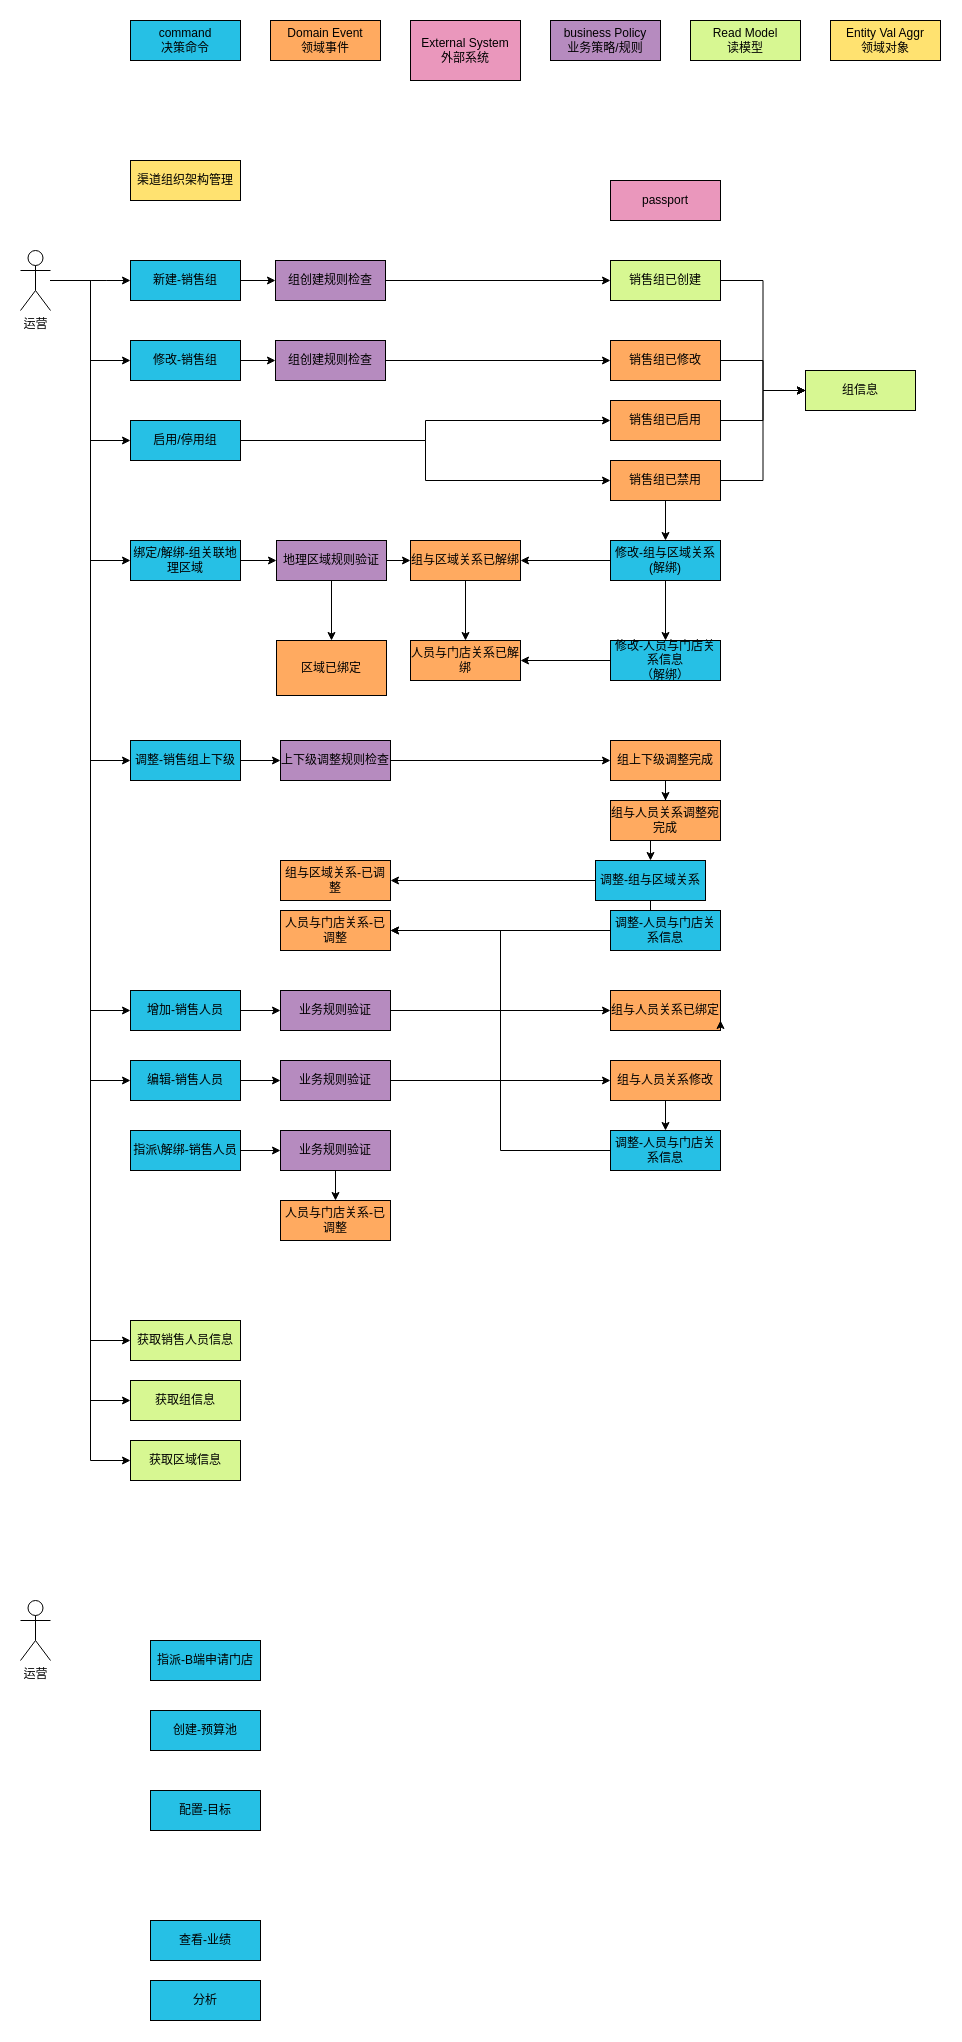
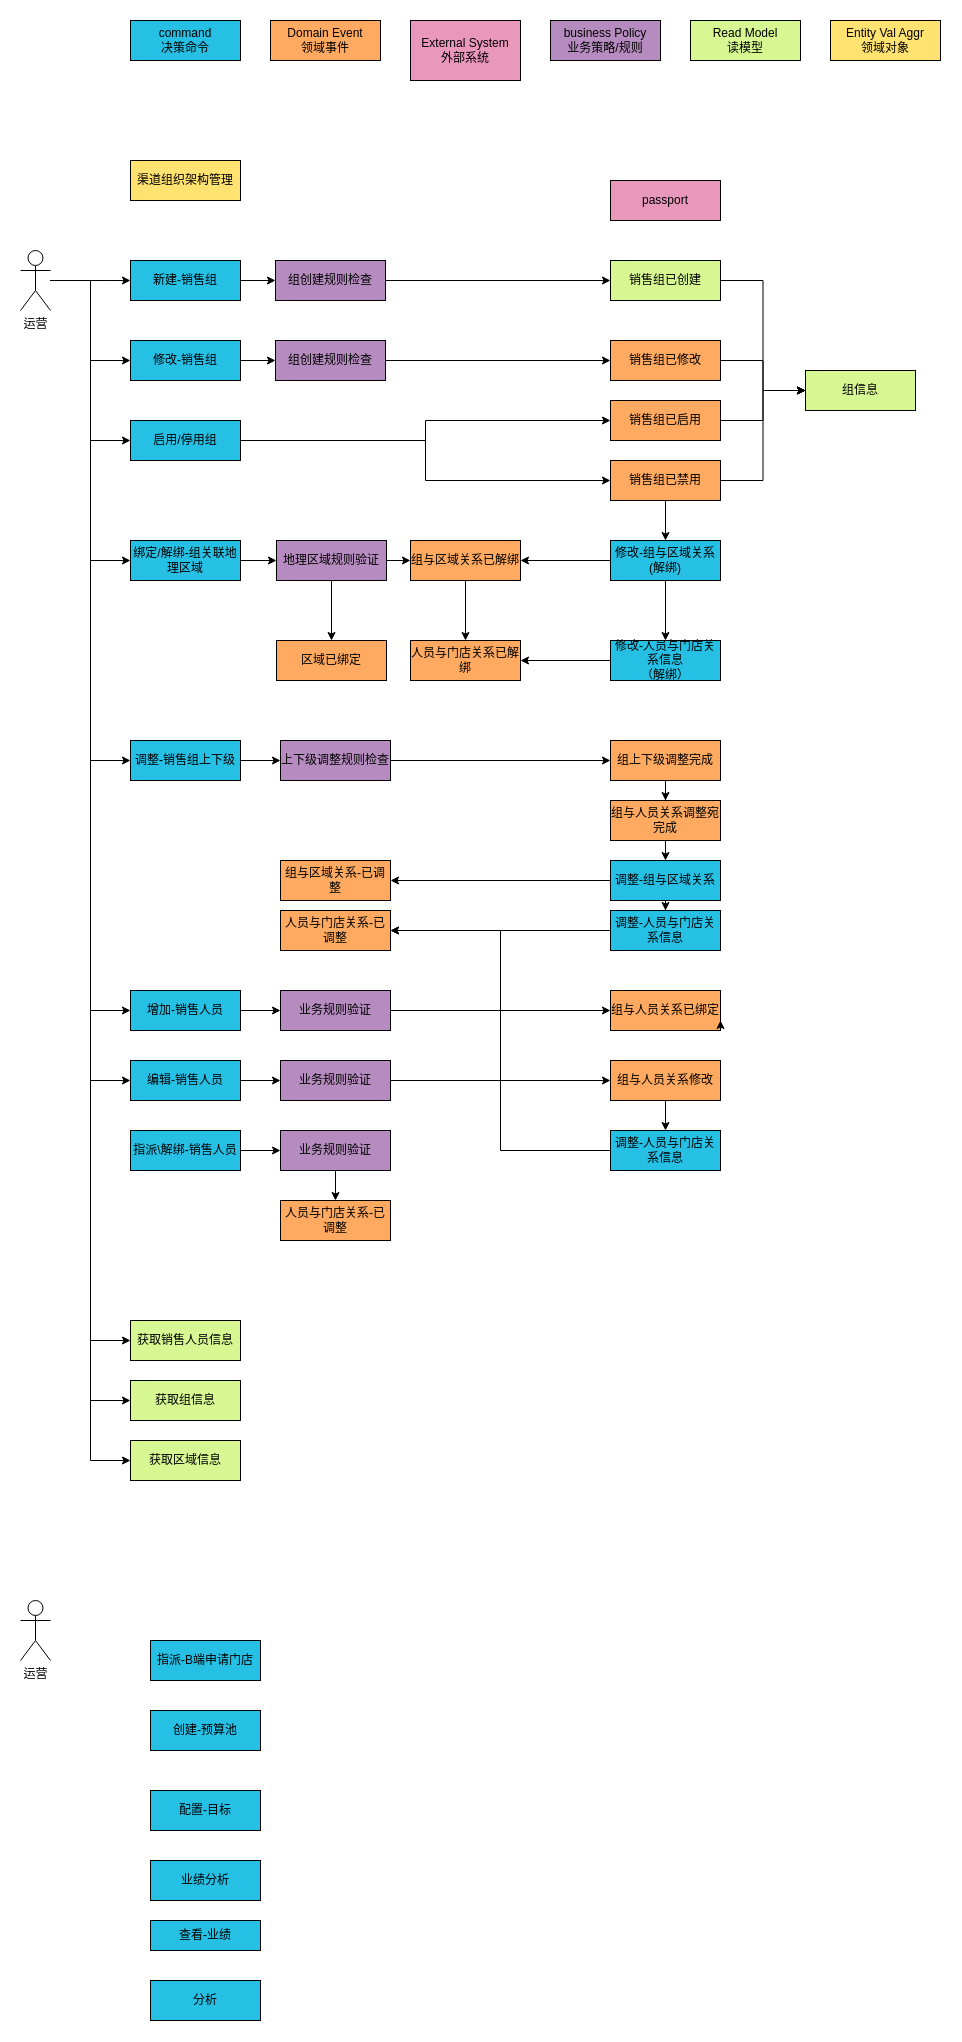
node "区域已绑定": size 110x55 -> 110x40
node "调整-组与区域关系": moved (651, 881) -> (666, 881)
node "业绩分析": added
node "查看-业绩": size 110x40 -> 110x30
